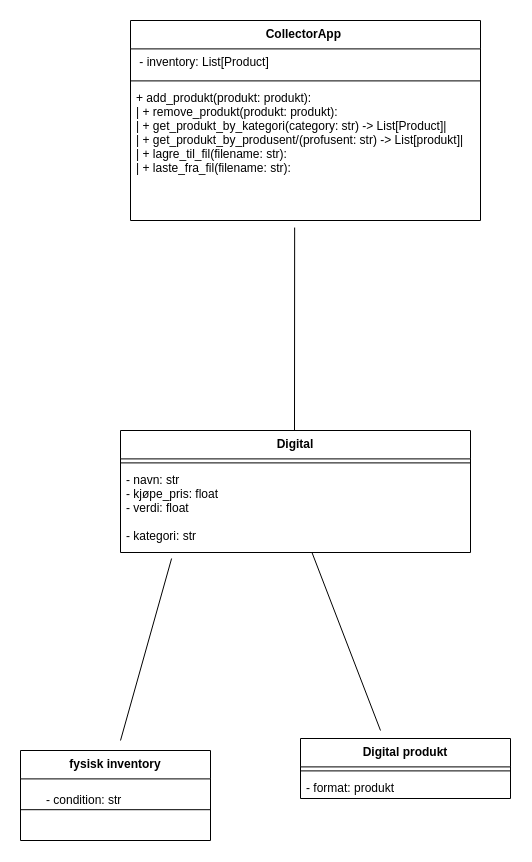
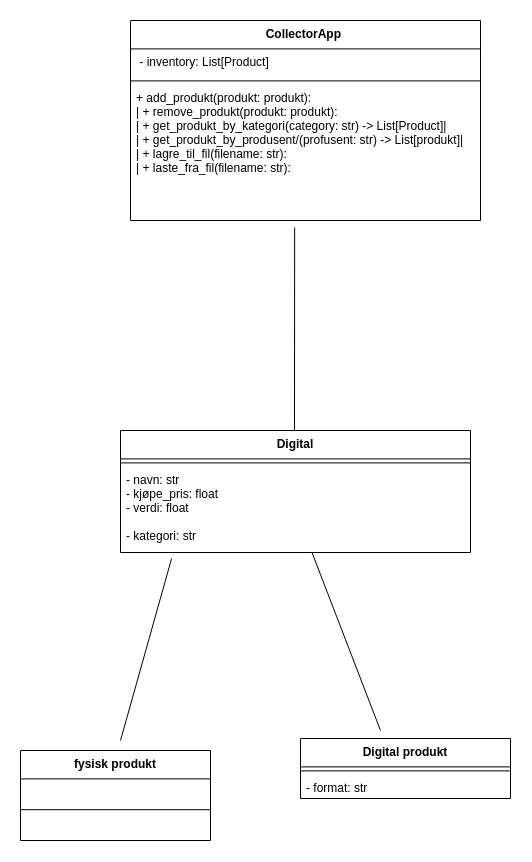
node "fysisk inventory": label "fysisk inventory" -> "fysisk produkt"
node "- format: produkt": label "- format: produkt" -> "- format: str"
node "- condition: str": removed
